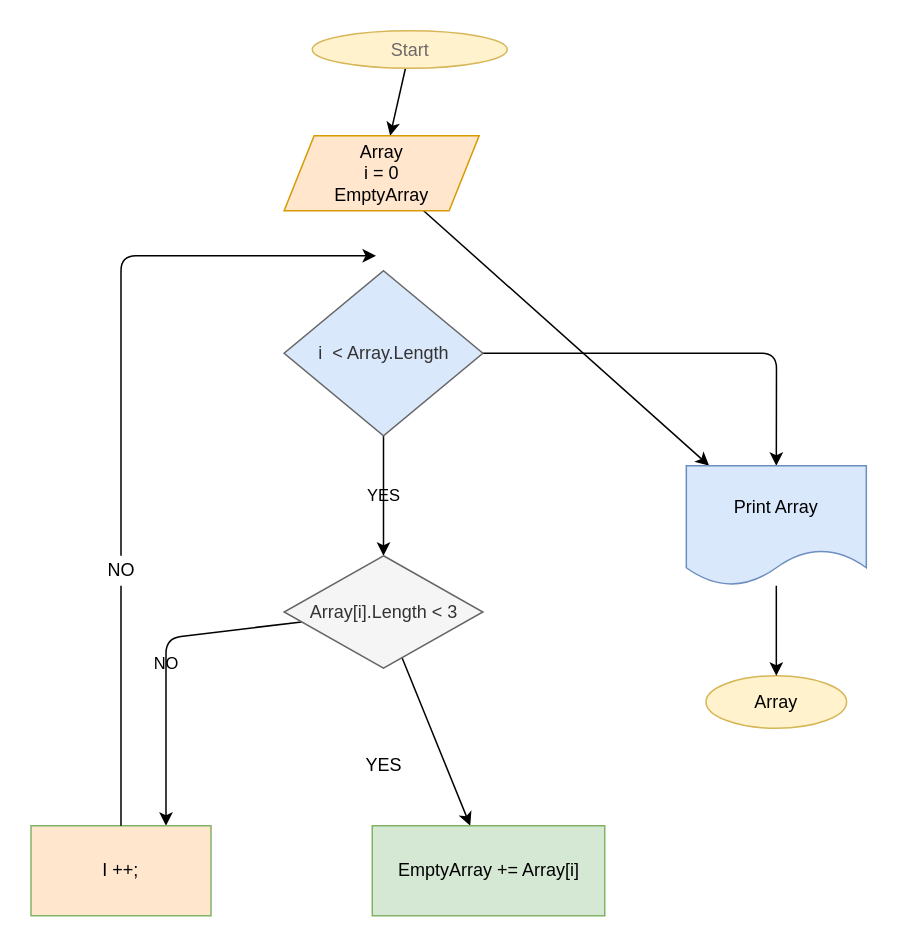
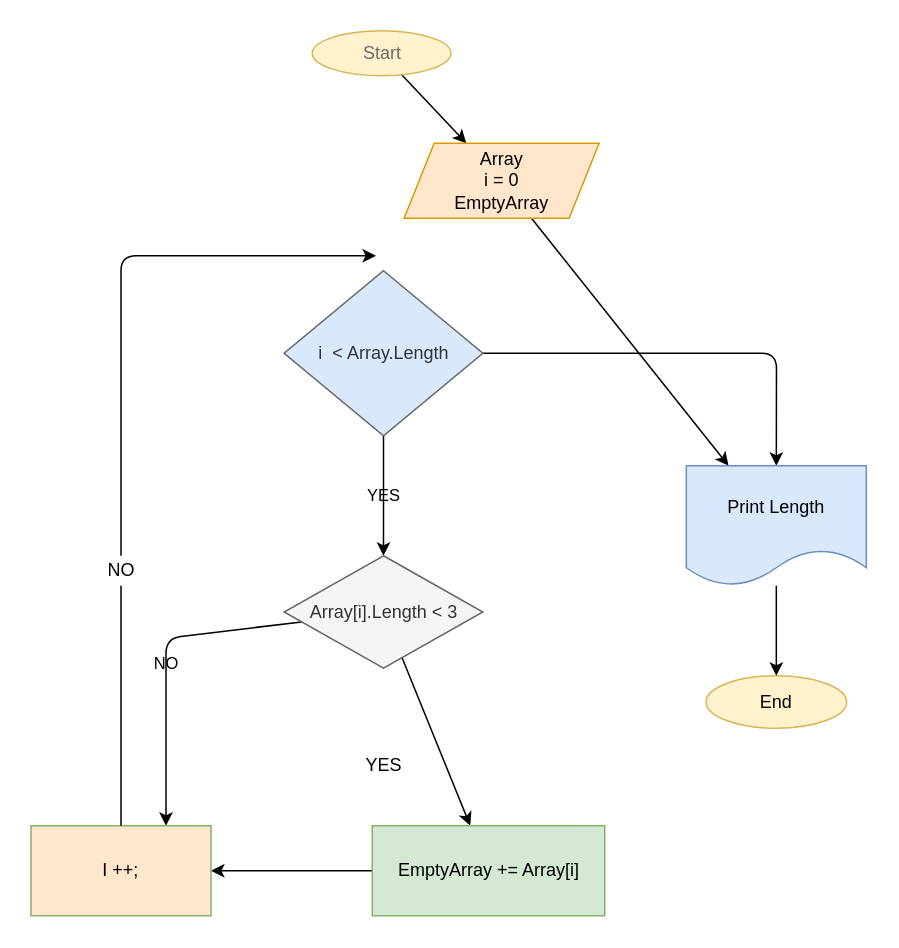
node "Start": size 195x38 -> 139x45
node "Array i = 0 EmptyArray": moved (381, 173) -> (501, 181)
node "Print Array": label "Print Array" -> "Print Length"
node "Array": label "Array" -> "End"
edge "EmptyArray += Array[i]" -> "I ++;": added
